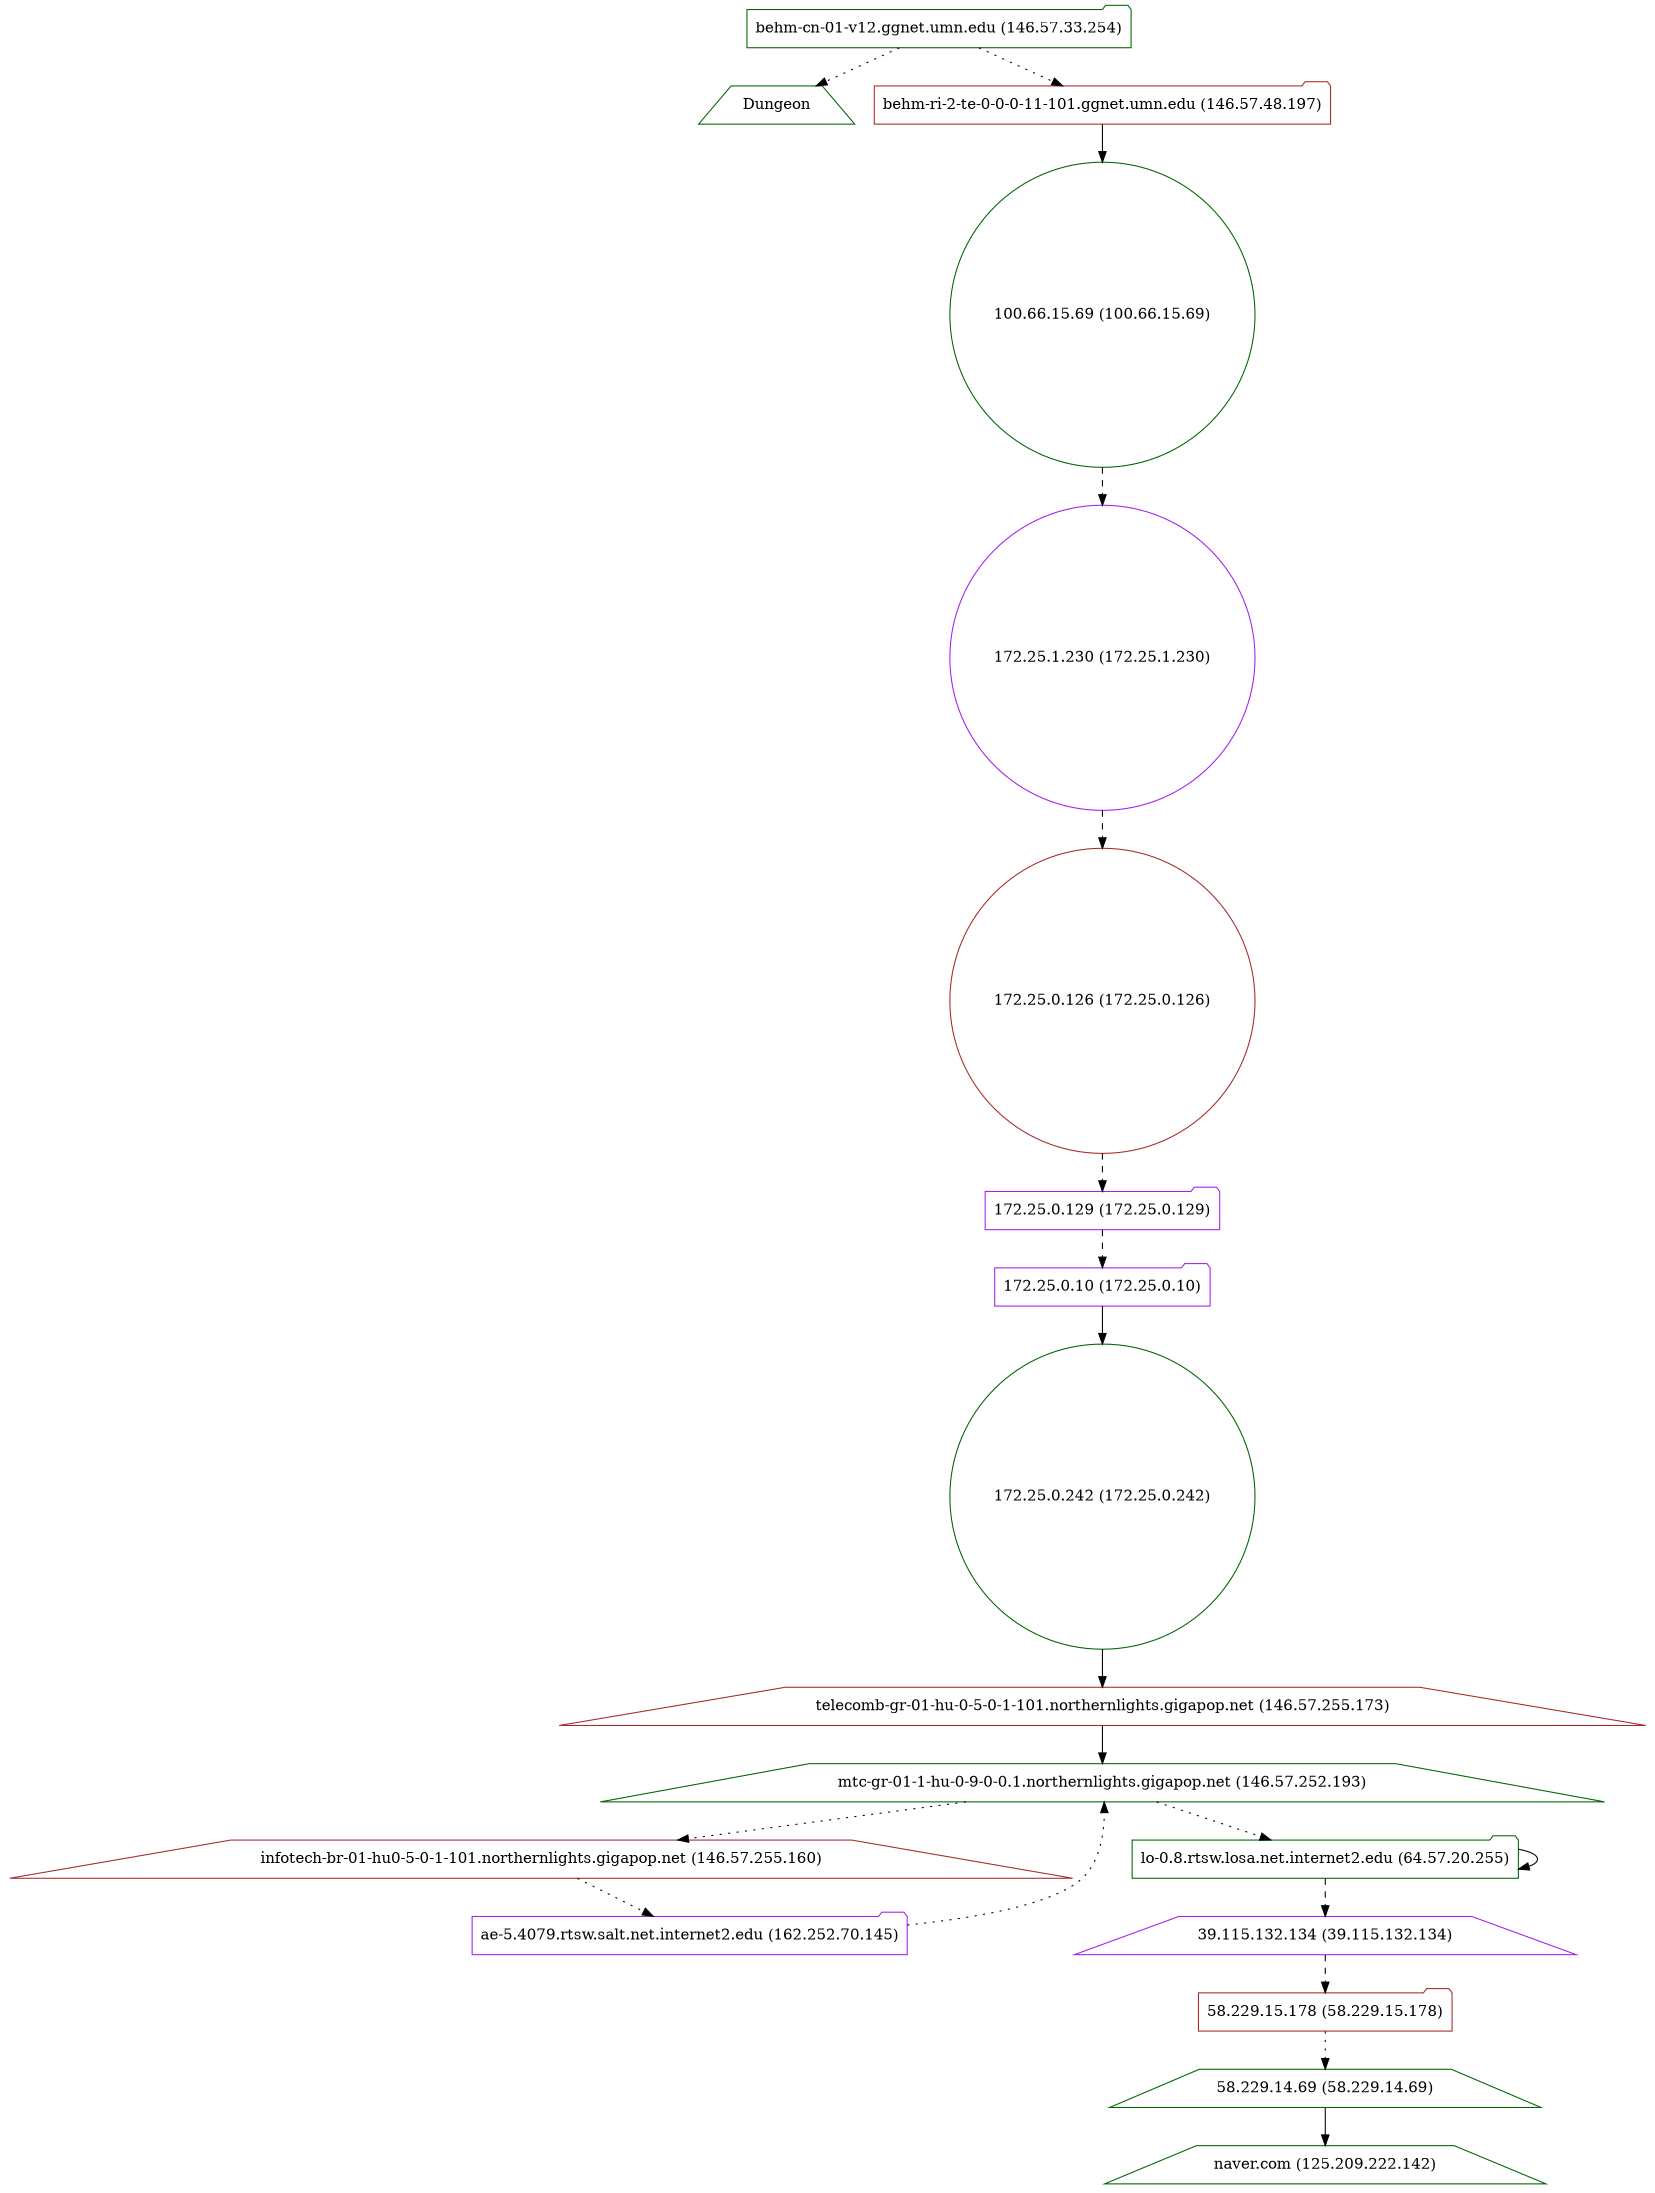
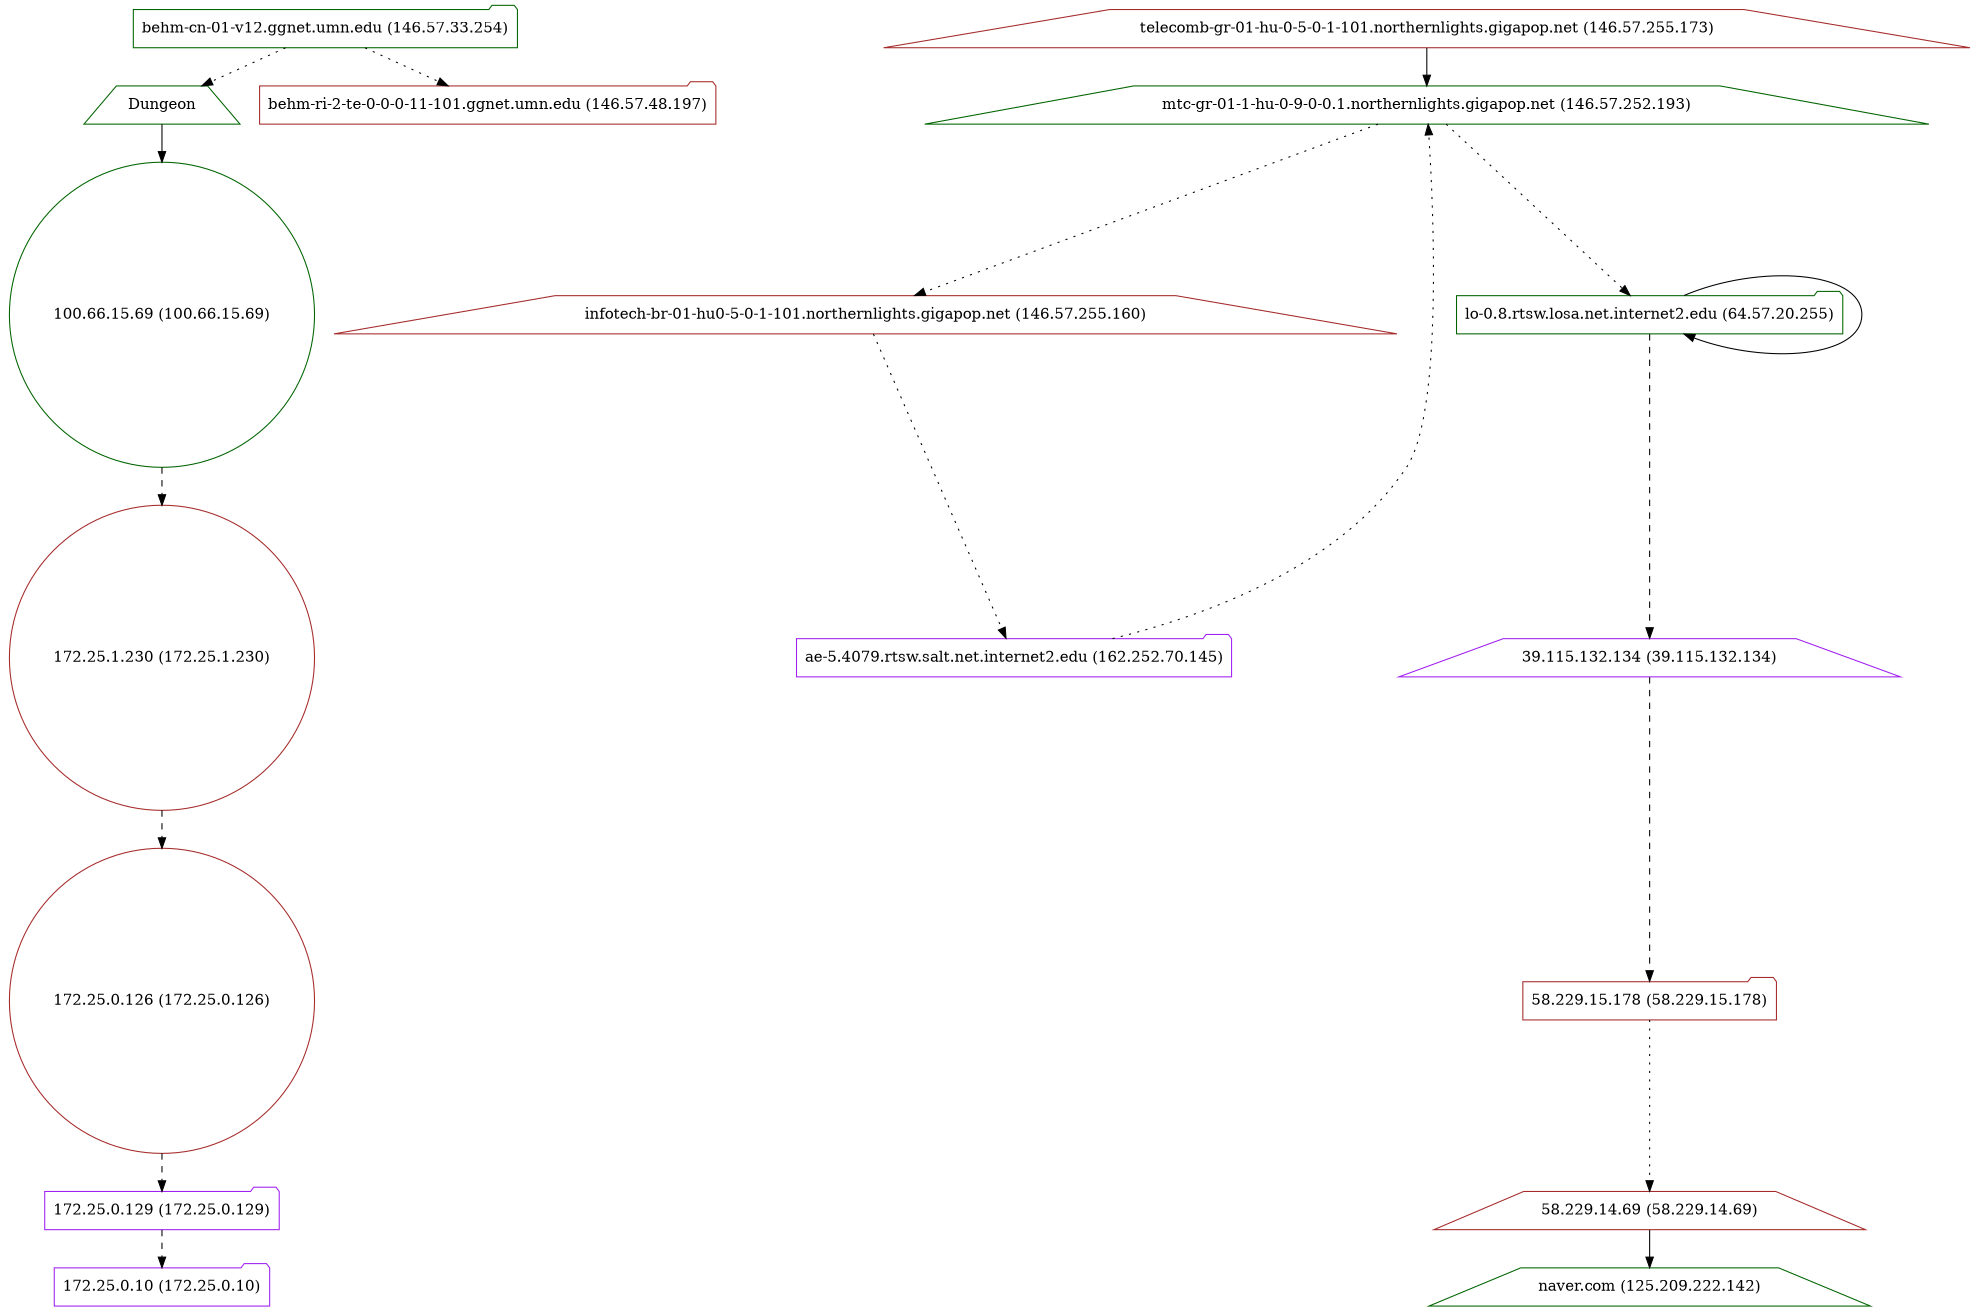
edge "behm-ri-2-te-0-0-0-11-101.ggnet.umn.edu (146.57.48.197)" -> "100.66.15.69 (100.66.15.69)": now "Dungeon" -> "100.66.15.69 (100.66.15.69)"
node "172.25.1.230 (172.25.1.230)": color purple -> brown
node "172.25.0.242 (172.25.0.242)": removed
node "58.229.14.69 (58.229.14.69)": color darkgreen -> brown
